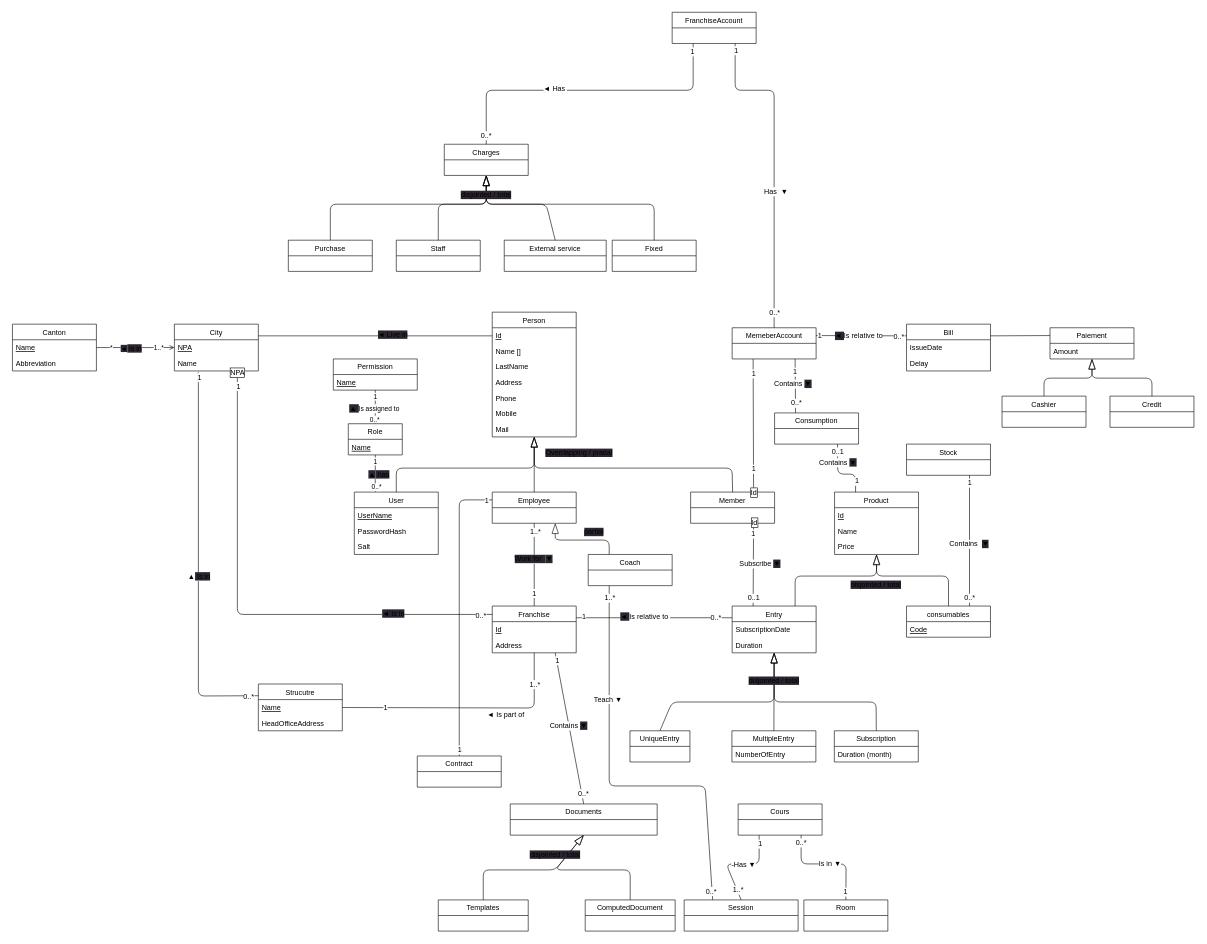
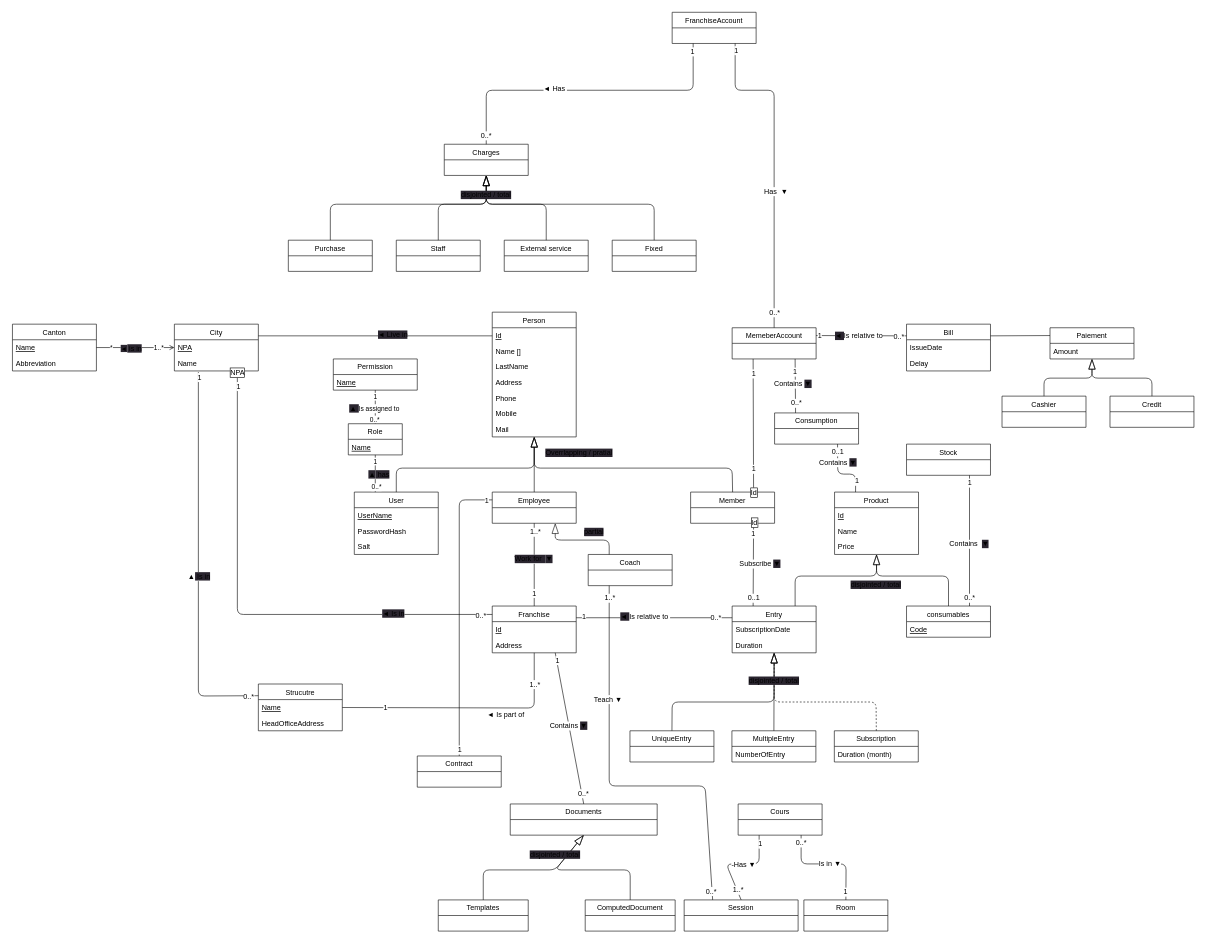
node "External service": size 102x31 -> 84x31
edge "Subscription" -> "Entry": style solid -> dashed
node "UniqueEntry": size 60x31 -> 84x31
